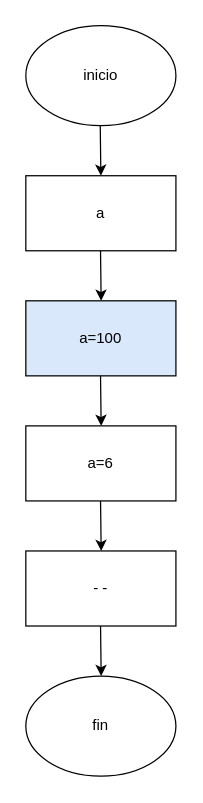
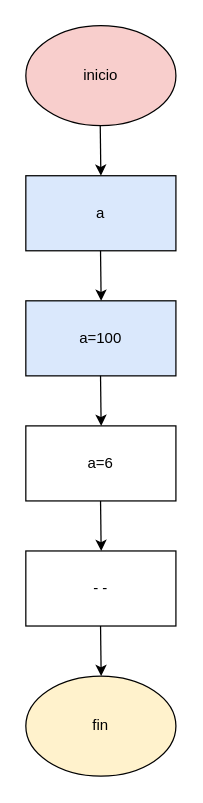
node "inicio": fillcolor #ffffff -> #f8cecc
node "a": fillcolor #ffffff -> #dae8fc
node "fin": fillcolor #ffffff -> #fff2cc
